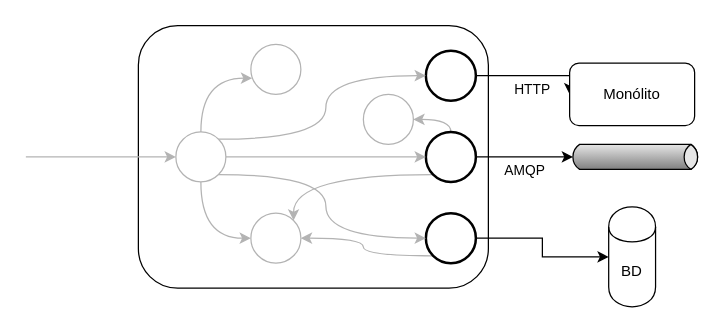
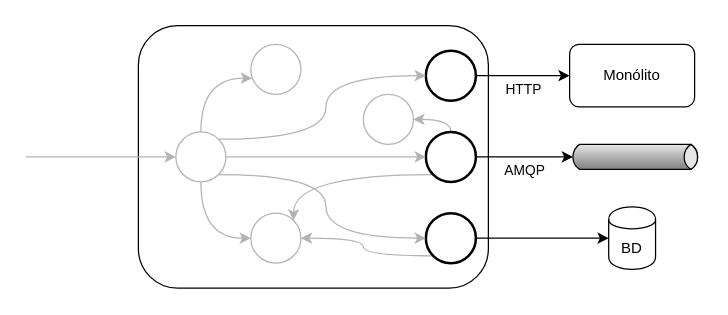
node "Monólito": moved (632, 94) -> (632, 76)
node "BD": size 47x100 -> 47x63
